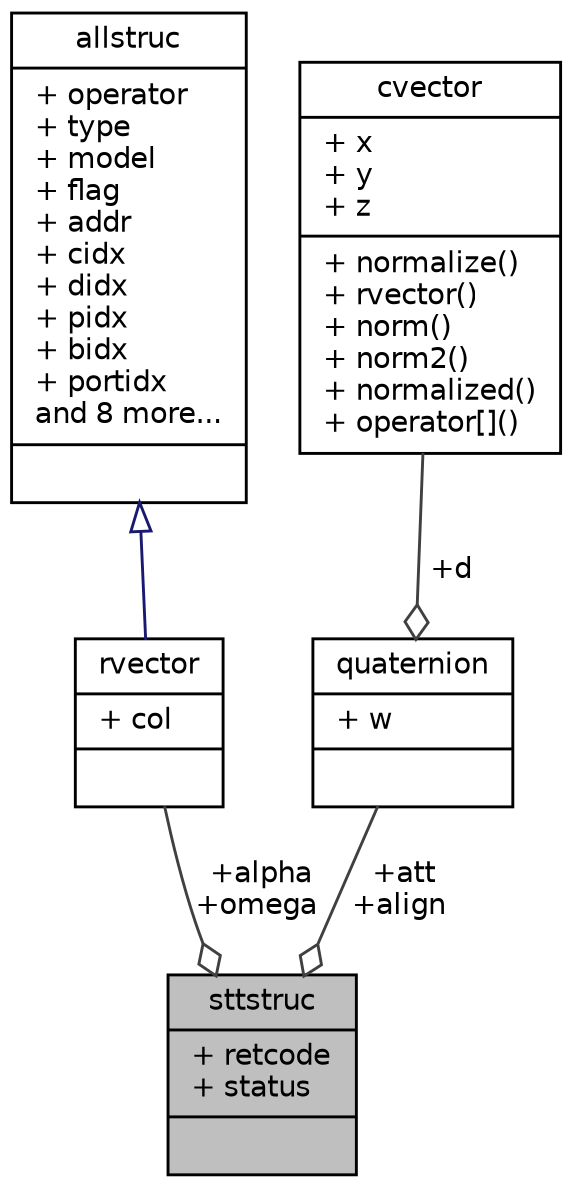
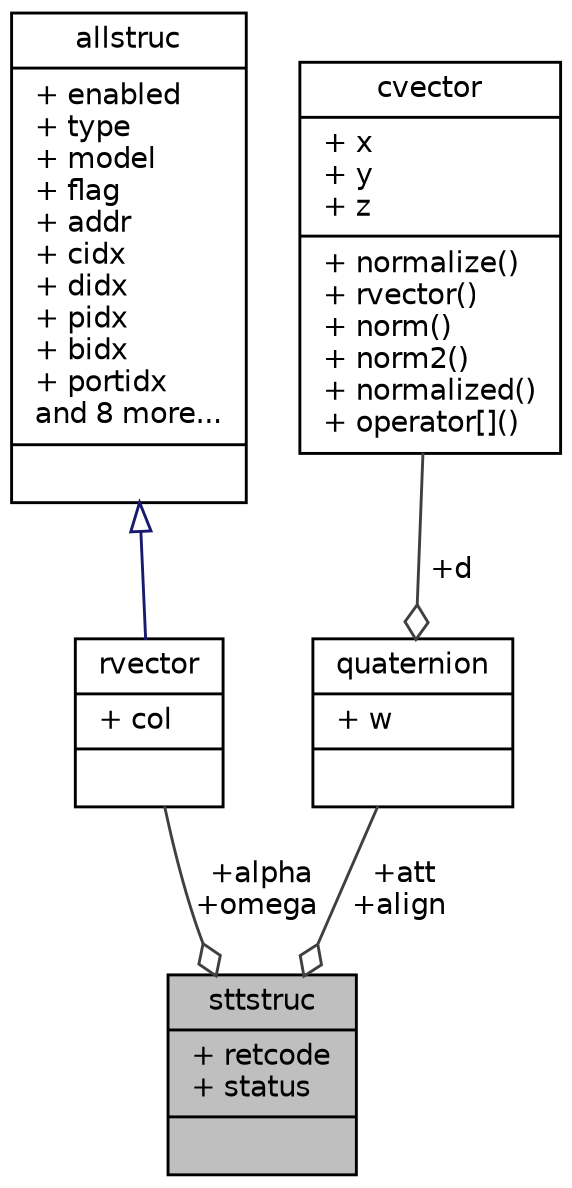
node "allstruc": text "+ operator" -> "+ enabled"
